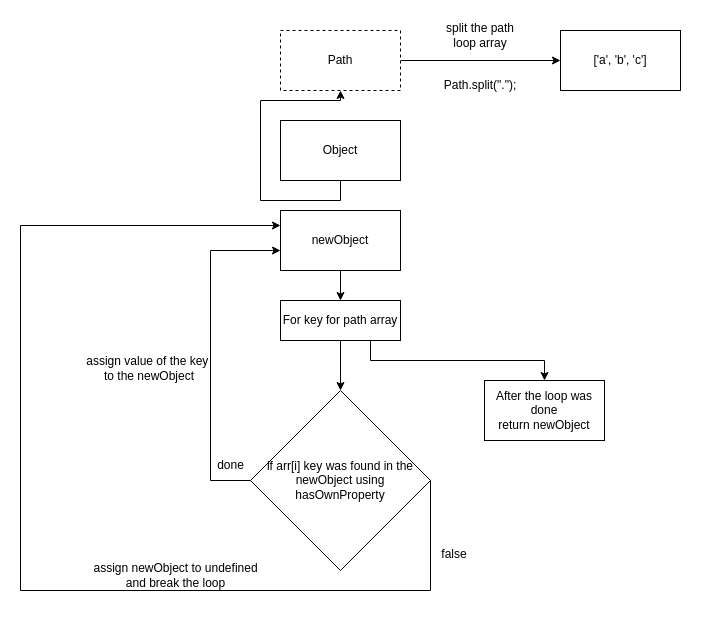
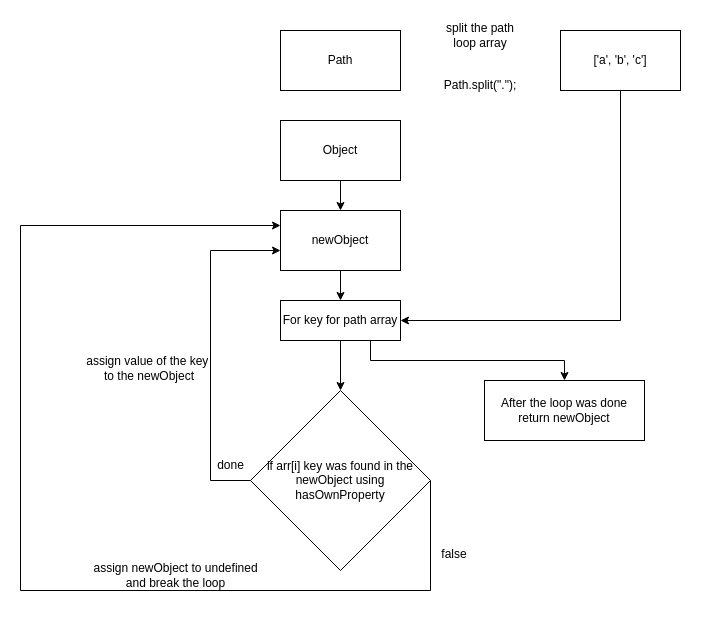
node "Path": style dashed -> solid
edge "Path" -> "['a', 'b', 'c']": removed
edge "Object" -> "Path": now "Object" -> "newObject"
edge "['a', 'b', 'c']" -> "For key for path array": added
node "After the loop was done return newObject": size 120x60 -> 160x60
